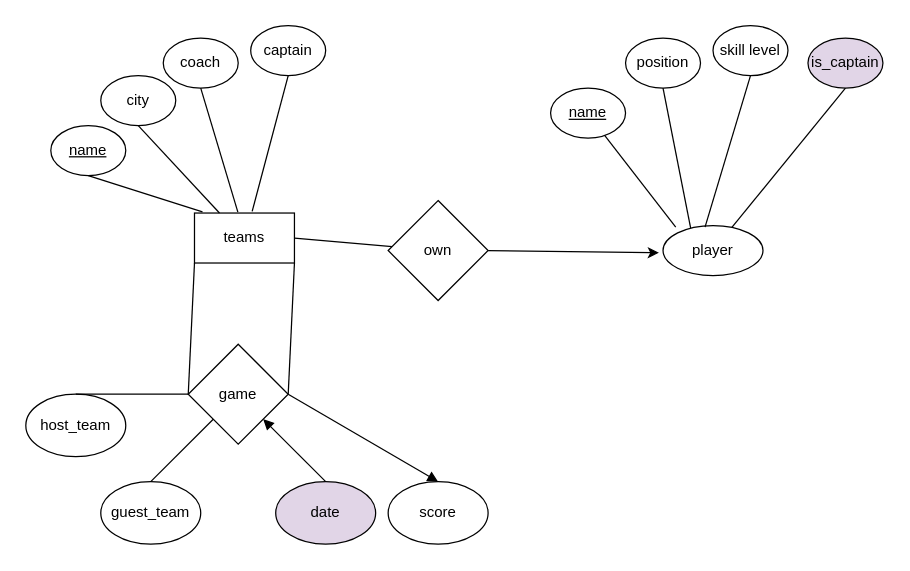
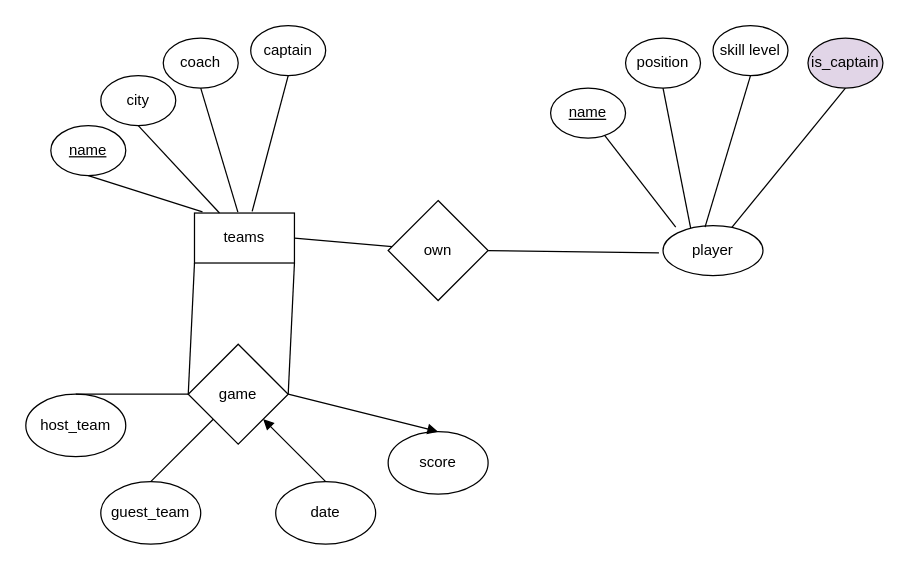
edge "own" -> "player": arrowhead classic -> none
node "date": fillcolor #e1d5e7 -> #ffffff
node "score": moved (438, 513) -> (438, 463)
